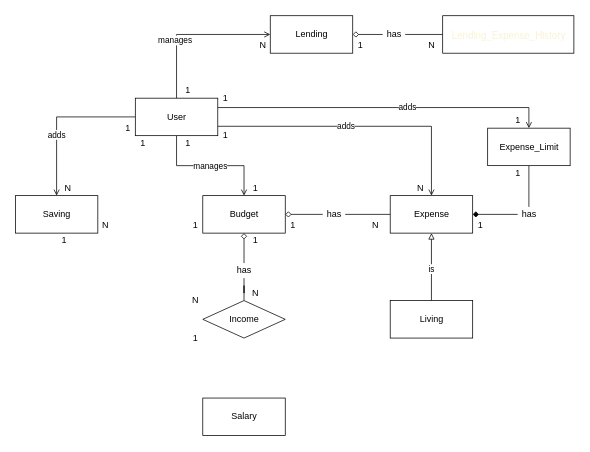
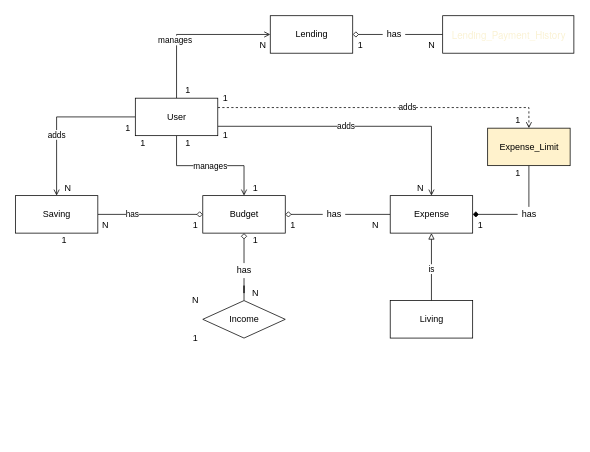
node "Lending_Expense_History": label "Lending_Expense_History" -> "Lending_Payment_History"
edge "User" -> "Expense_Limit": style solid -> dashed
node "Expense_Limit": fillcolor #ffffff -> #fff2cc
edge "Saving" -> "Budget": added, label "has"
node "Salary": removed
